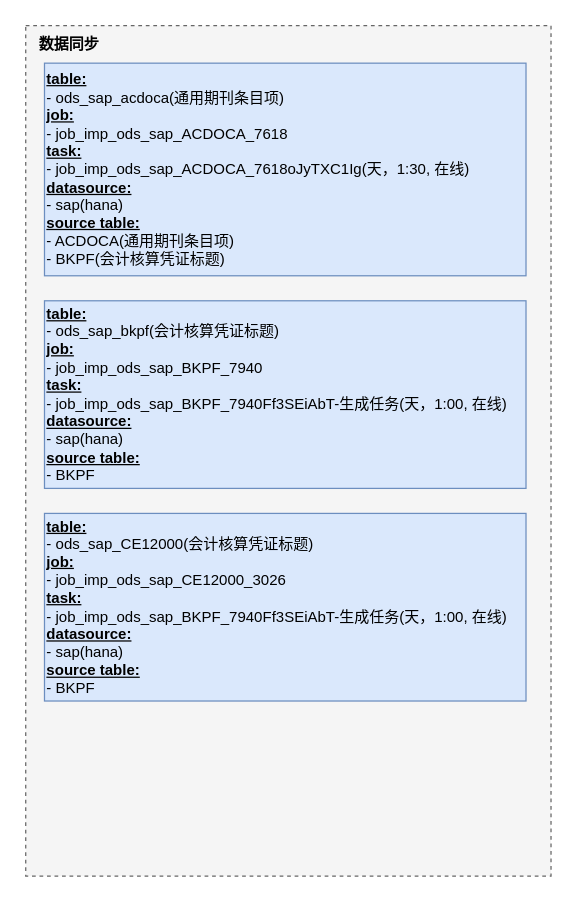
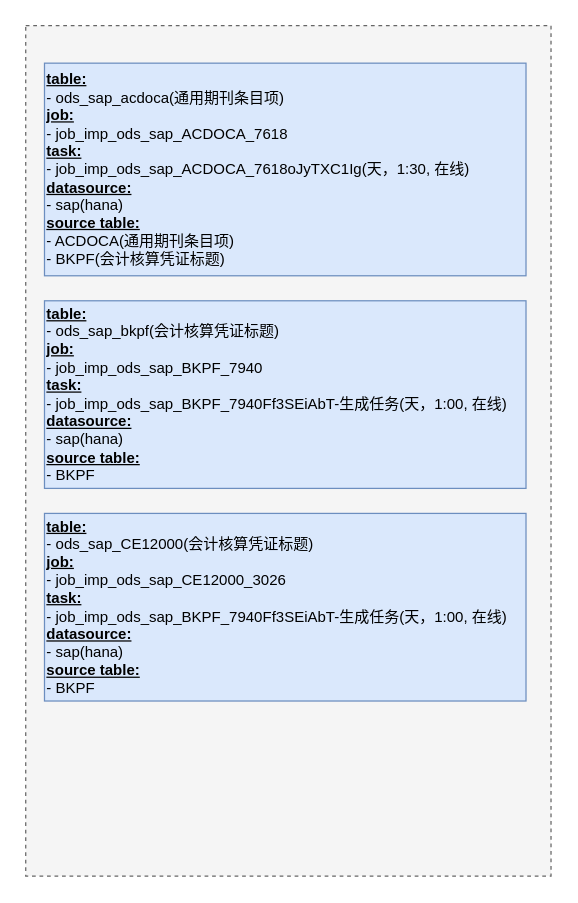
node "数据同步": removed
